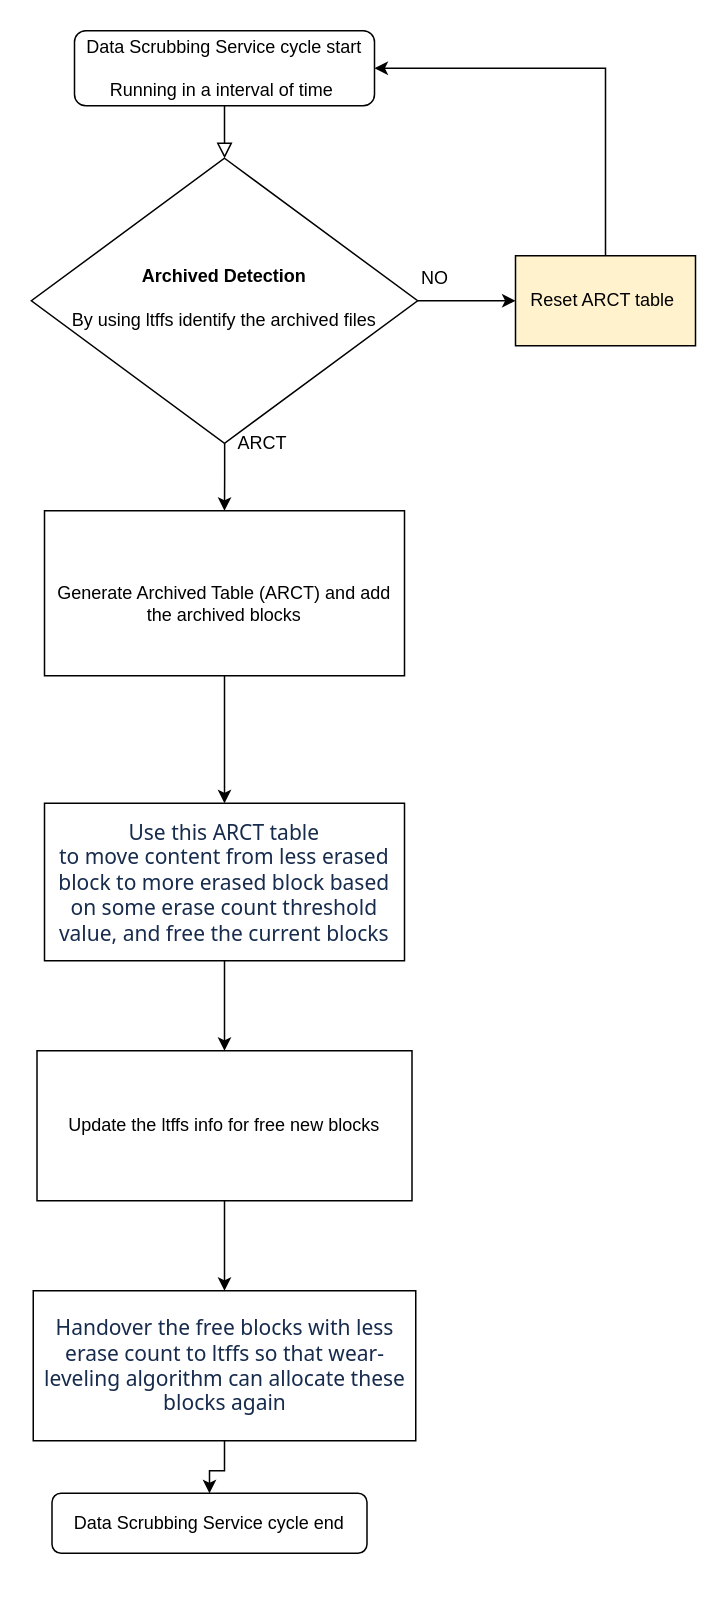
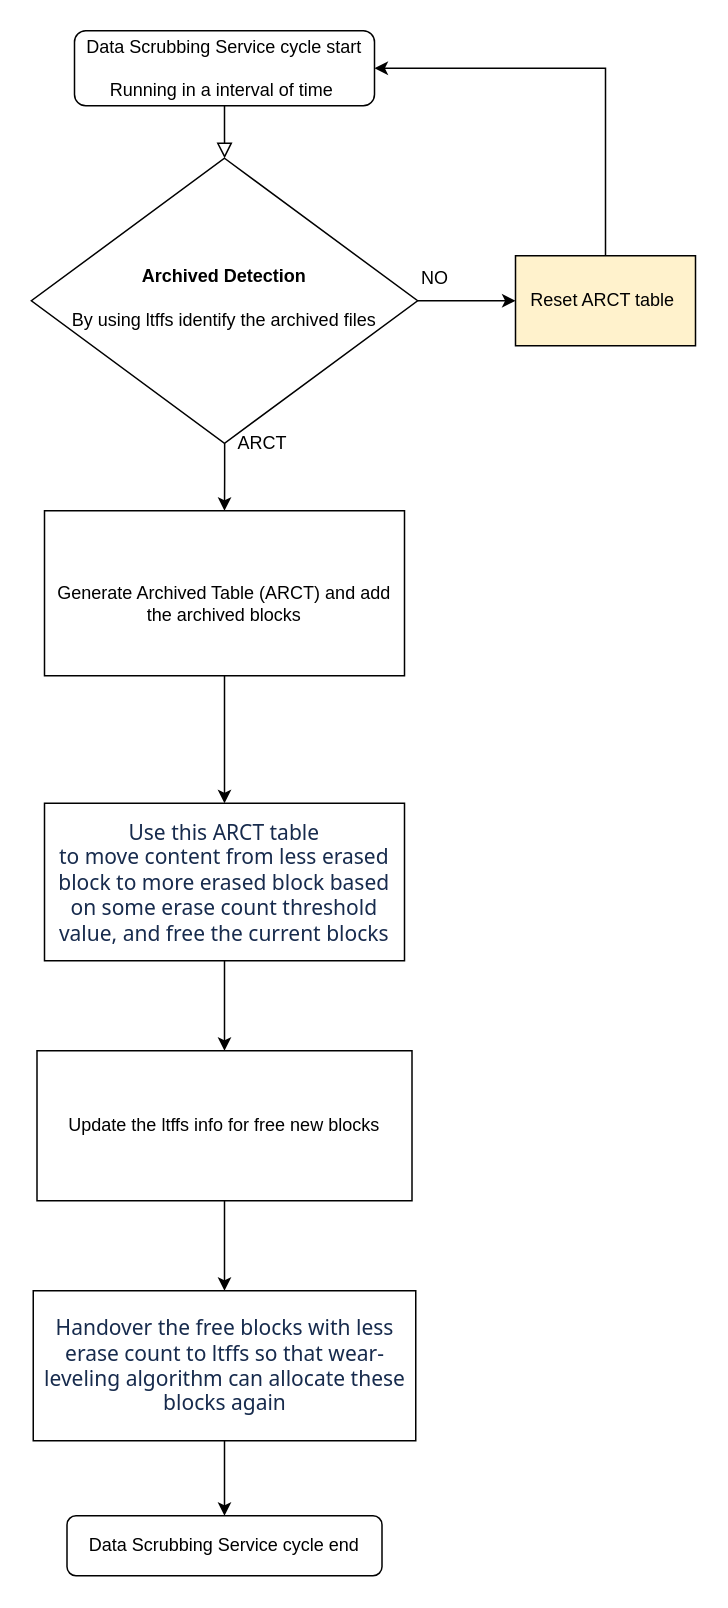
node "Data Scrubbing Service cycle end": moved (209, 1523) -> (224, 1546)
